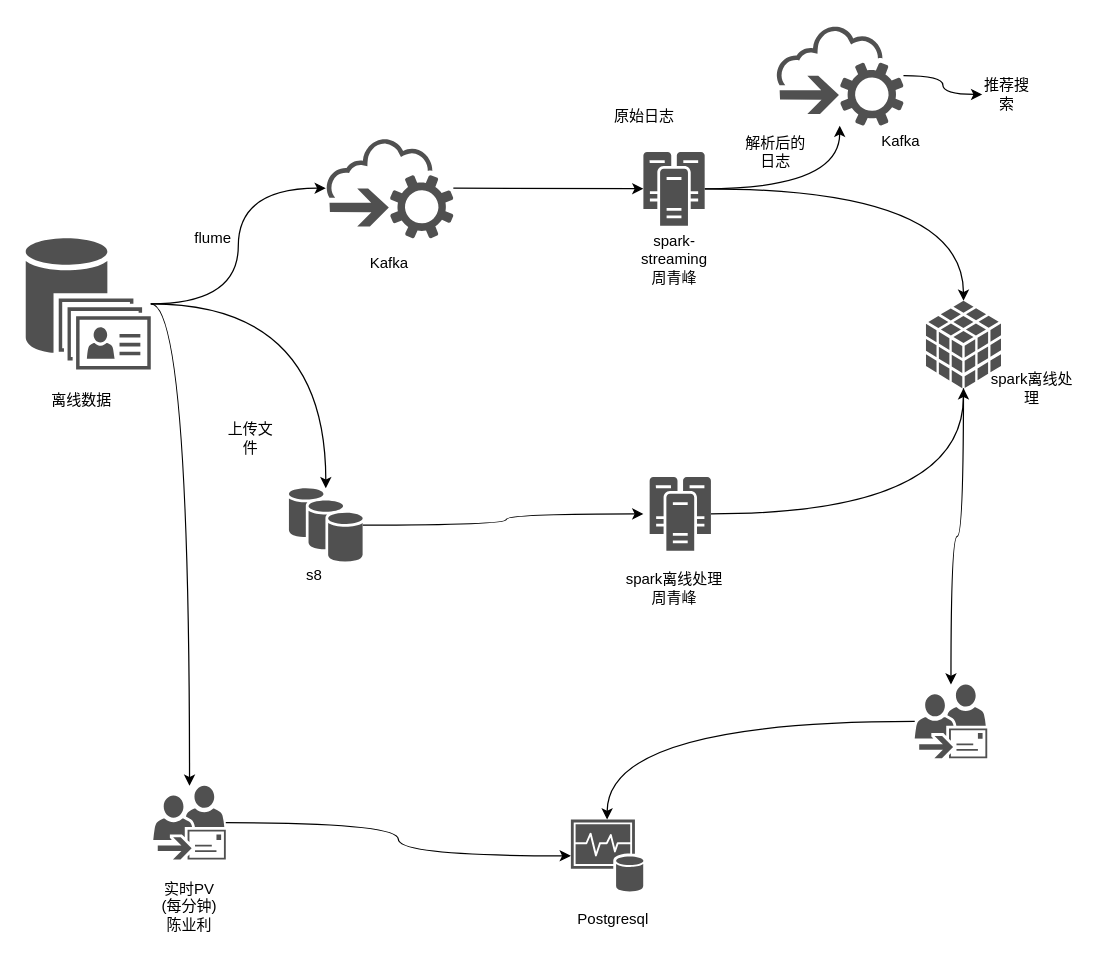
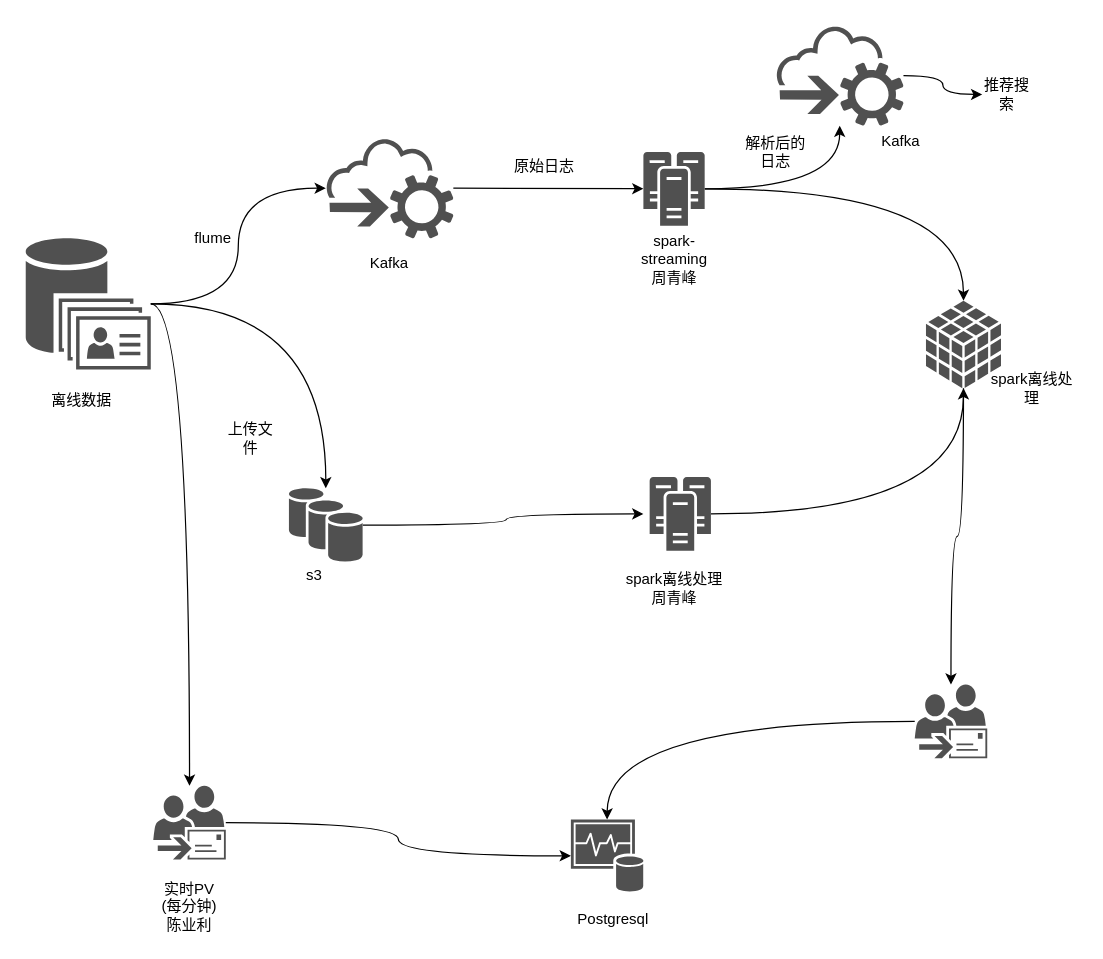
node "原始日志": moved (644, 117) -> (544, 167)
node "s8": label "s8" -> "s3"
